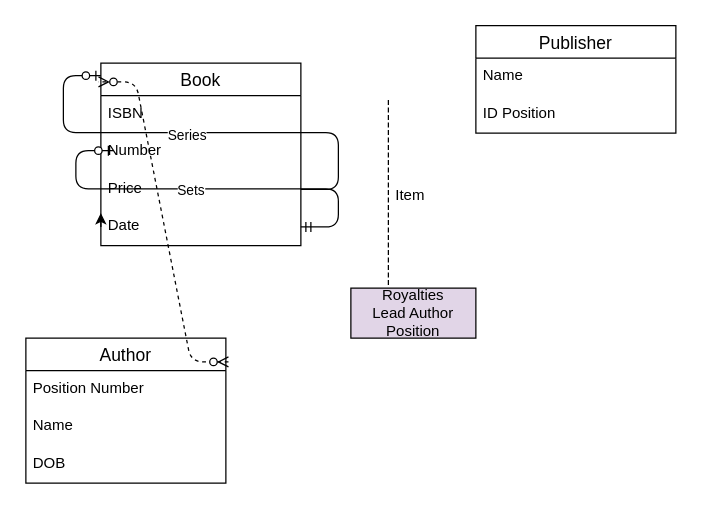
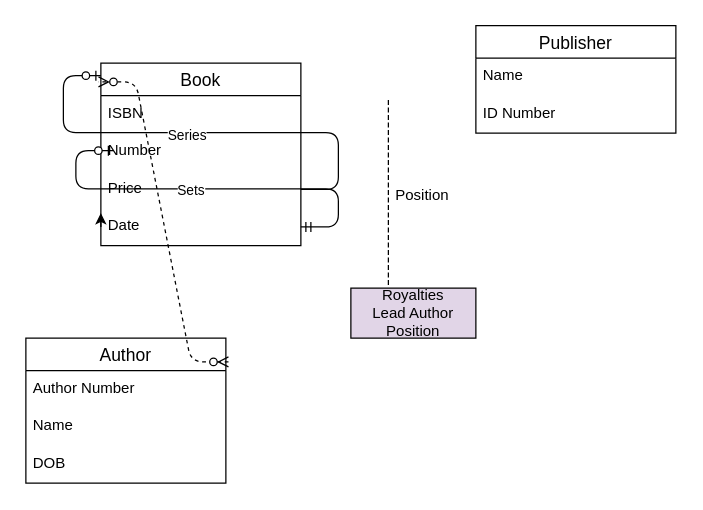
node "ID Position": label "ID Position" -> "ID Number"
node "Item": label "Item" -> "Position"
node "Position Number": label "Position Number" -> "Author Number"
